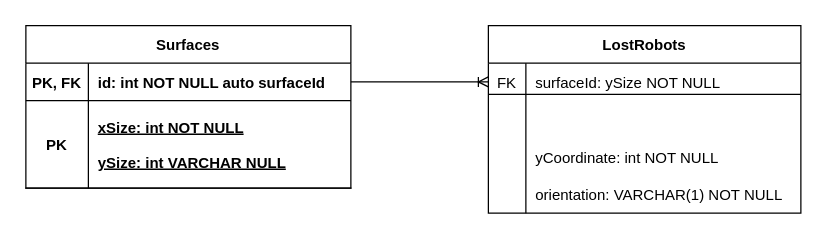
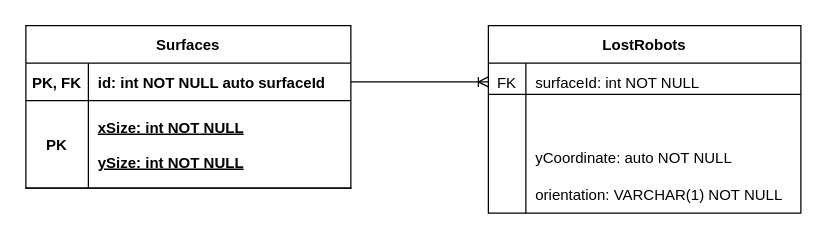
node "surfaceId: ySize NOT NULL": label "surfaceId: ySize NOT NULL" -> "surfaceId: int NOT NULL"
node "xSize: int NOT NULL ySize: int VARCHAR NULL": label "xSize: int NOT NULL ySize: int VARCHAR NULL" -> "xSize: int NOT NULL ySize: int NOT NULL"
node "yCoordinate: int NOT NULL": label "yCoordinate: int NOT NULL" -> "yCoordinate: auto NOT NULL"
